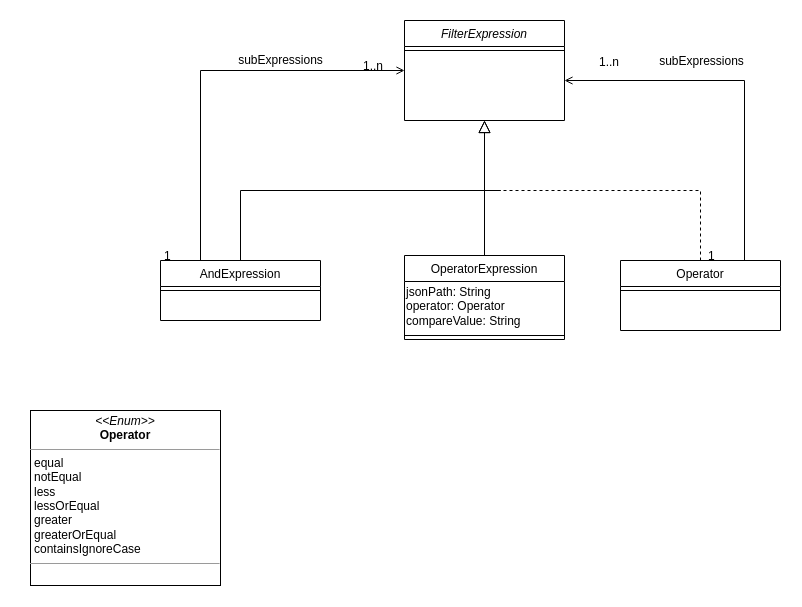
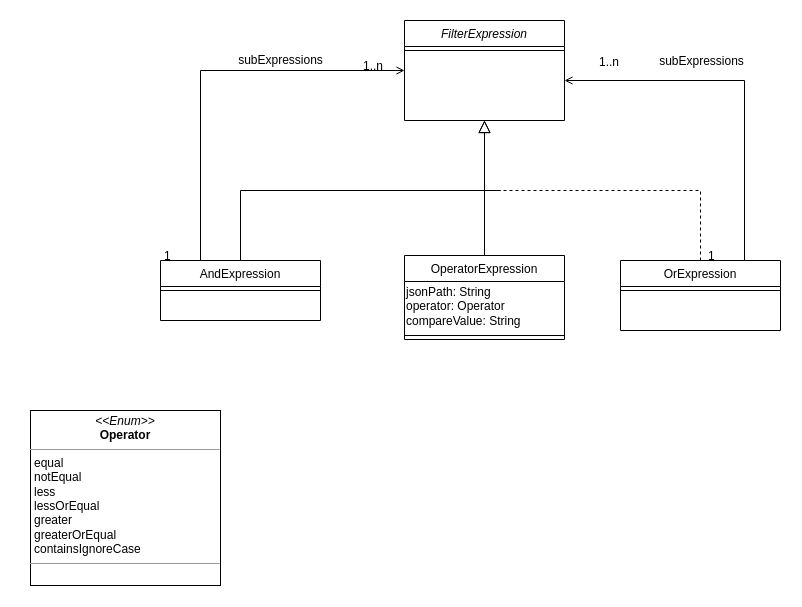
node "Operator": label "Operator" -> "OrExpression"
